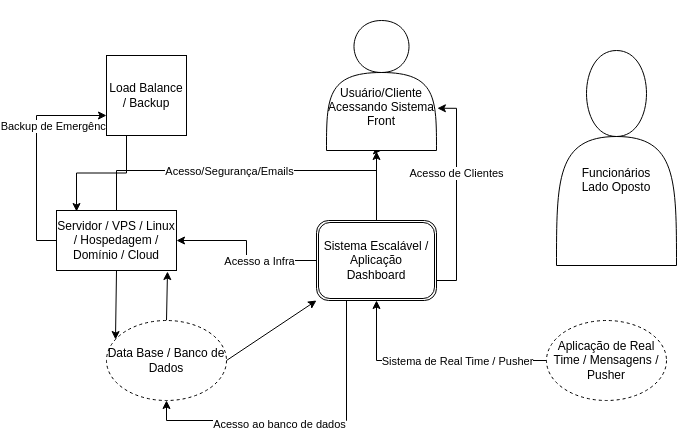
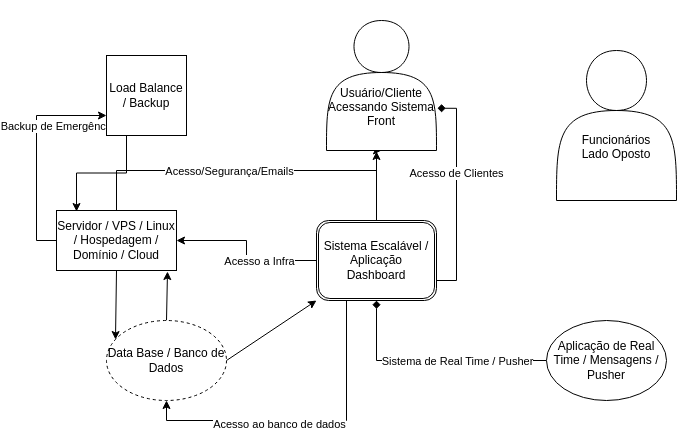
edge "Sistema Escalável / Aplicação Dashboard" -> "Usuário/Cliente Acessando Sistema Front": arrowhead classic -> diamond
node "Funcionários Lado Oposto": size 120x215 -> 120x150
edge "Aplicação de Real Time / Mensagens / Pusher" -> "Sistema Escalável / Aplicação Dashboard": arrowhead classic -> diamond
node "Aplicação de Real Time / Mensagens / Pusher": style dashed -> solid
